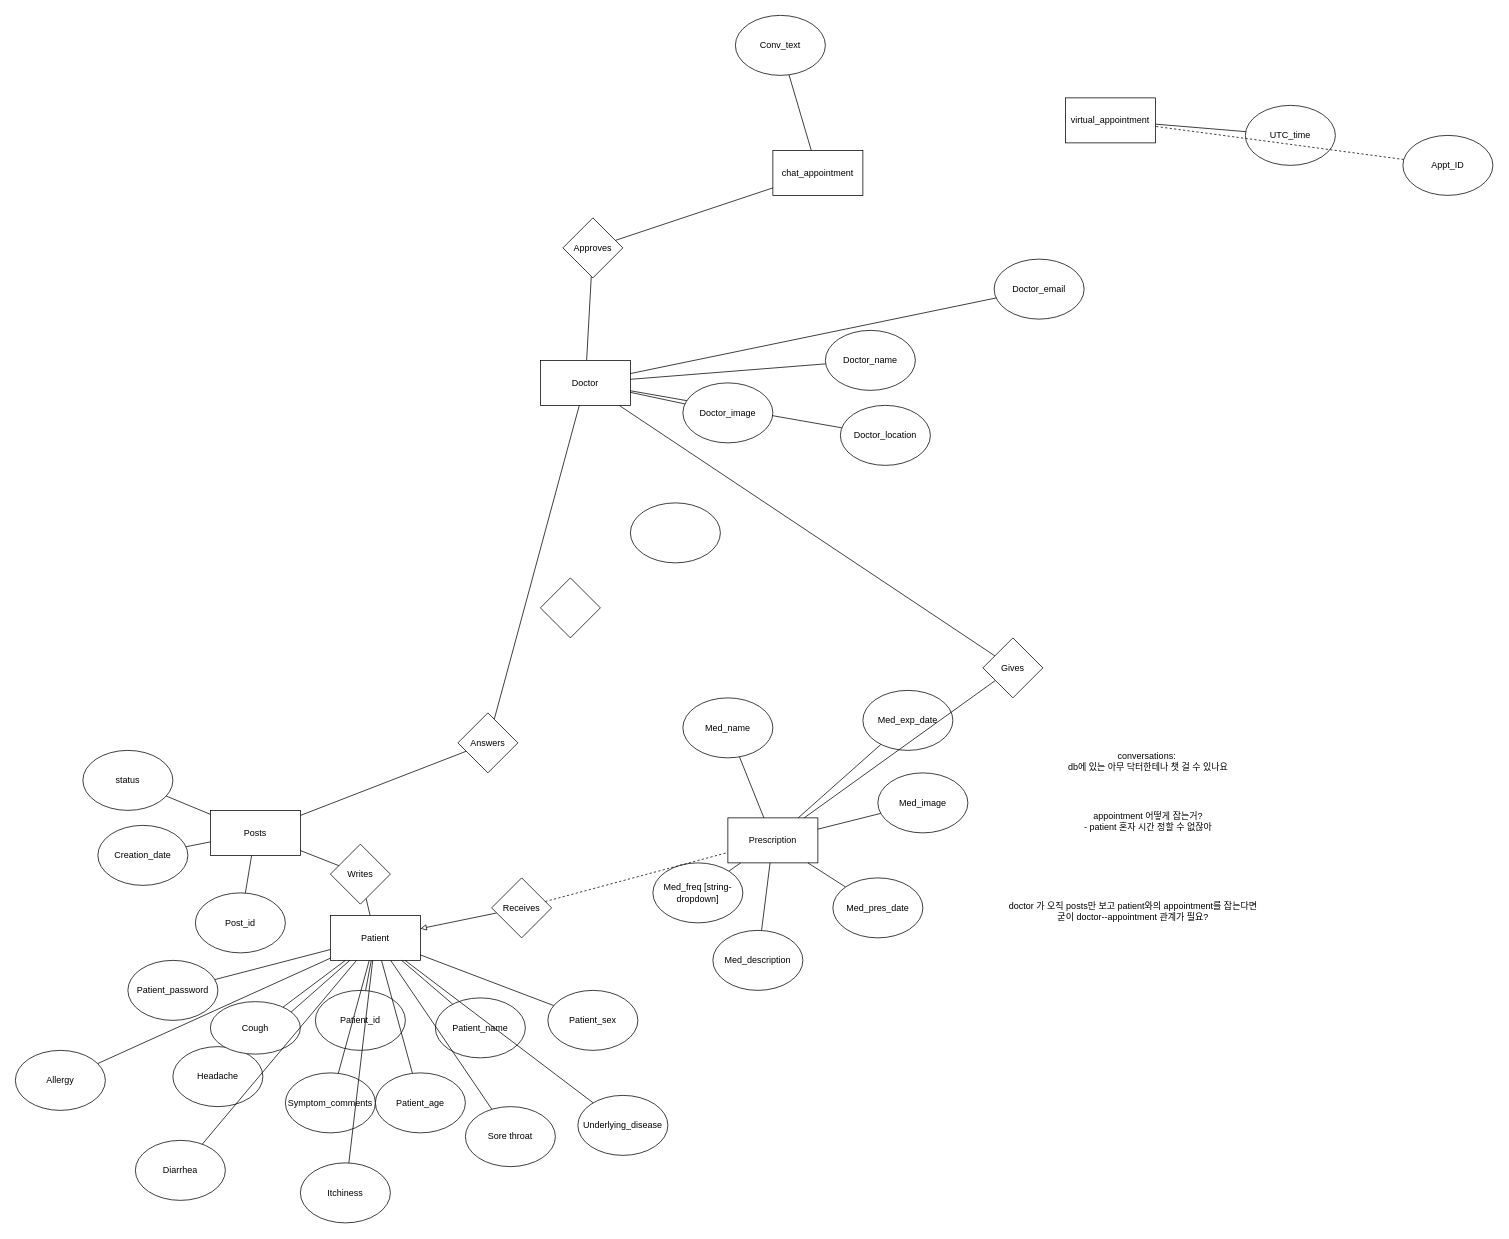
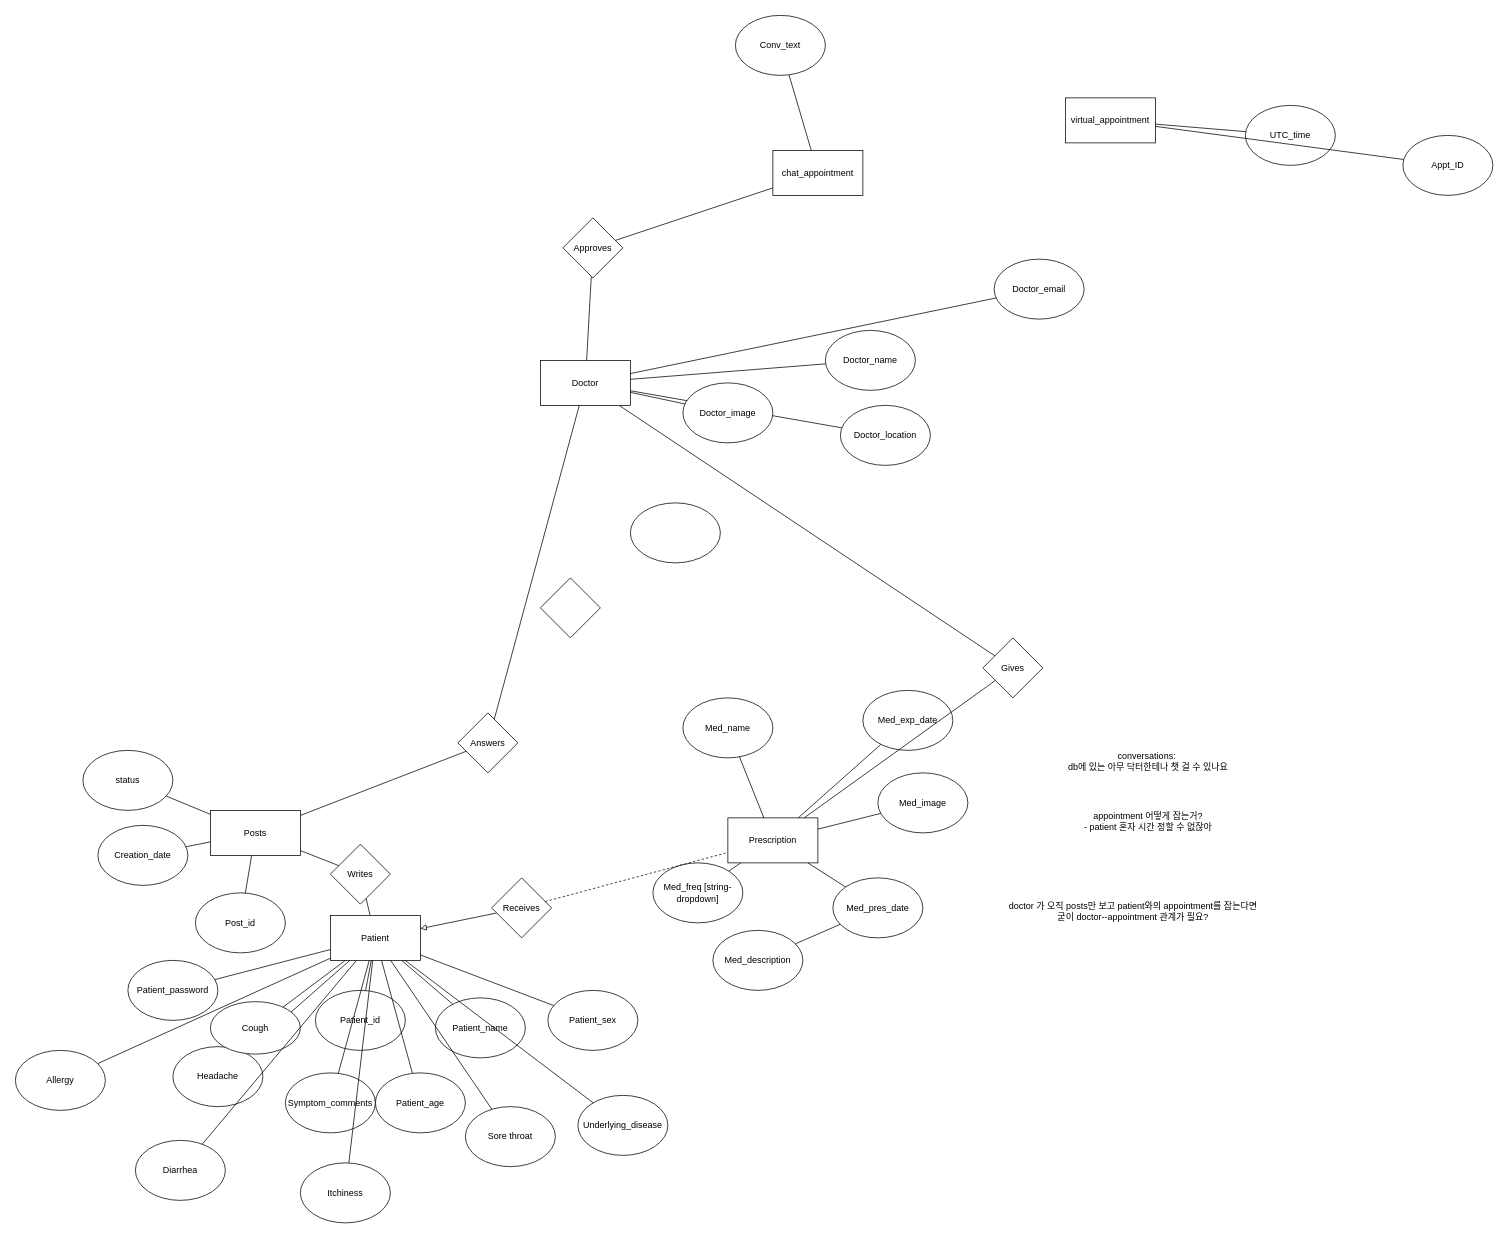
edge "virtual_appointment" -- "Appt_ID": style dashed -> solid
edge "Prescription" -- "Med_description": now "Med_pres_date" -- "Med_description"
